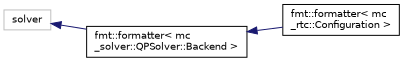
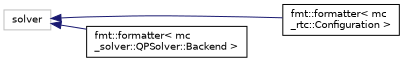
edge "fmt::formatter< mc _rtc::Configuration >" -> "fmt::formatter< mc _solver::QPSolver::Backend >": now "fmt::formatter< mc _rtc::Configuration >" -> "solver"
